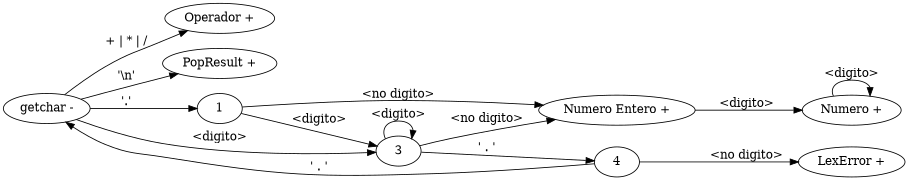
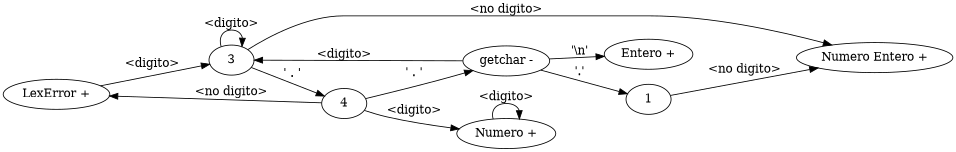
node "Operador +": removed
node "PopResult +": label "PopResult +" -> "Entero +"
edge "Numero Entero +" -> "Numero +": now "4" -> "Numero +"
edge "1" -> "3": now "LexError +" -> "3"
